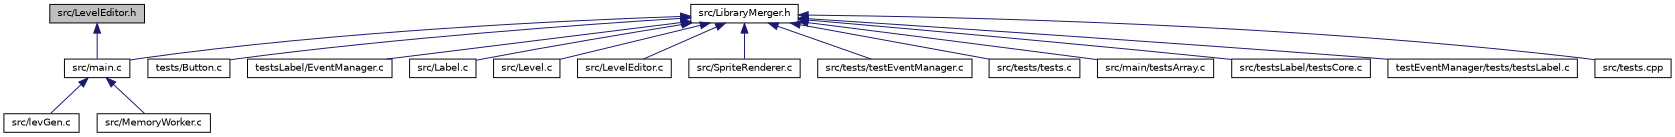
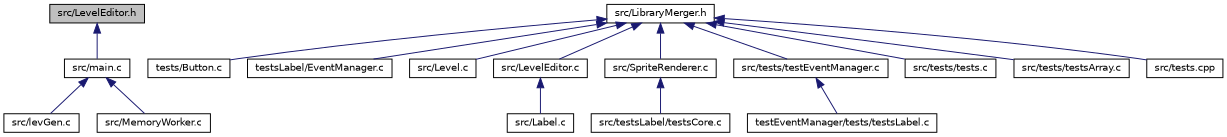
edge "src/main.c" -> "src/LibraryMerger.h": removed
edge "testEventManager/tests/testsLabel.c" -> "src/LibraryMerger.h": now "testEventManager/tests/testsLabel.c" -> "src/tests/testEventManager.c"
edge "src/testsLabel/testsCore.c" -> "src/LibraryMerger.h": now "src/testsLabel/testsCore.c" -> "src/SpriteRenderer.c"
edge "src/Label.c" -> "src/LibraryMerger.h": now "src/Label.c" -> "src/LevelEditor.c"
node "src/main/testsArray.c": label "src/main/testsArray.c" -> "src/tests/testsArray.c"
